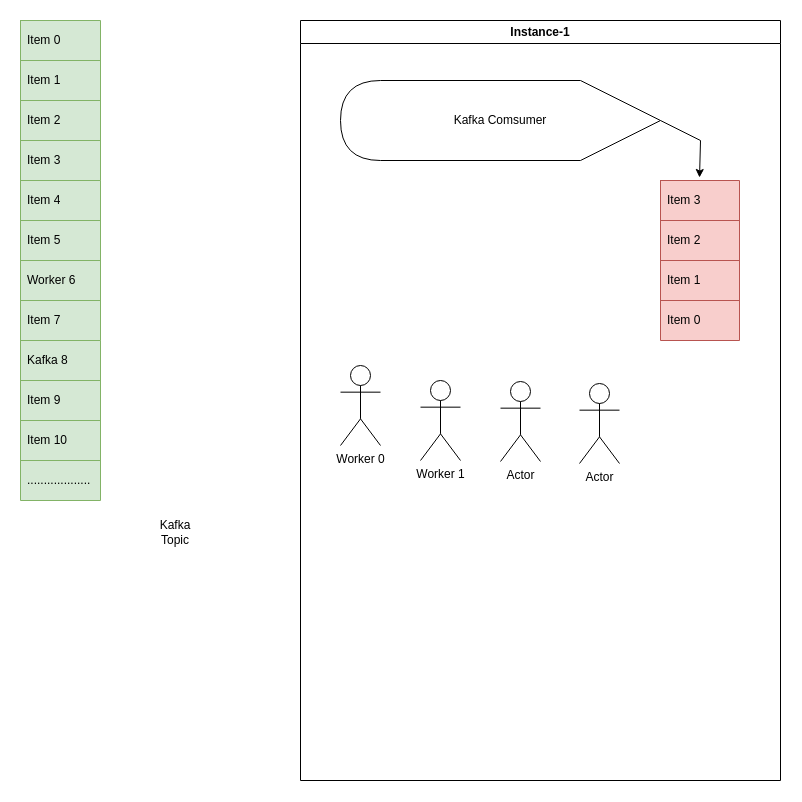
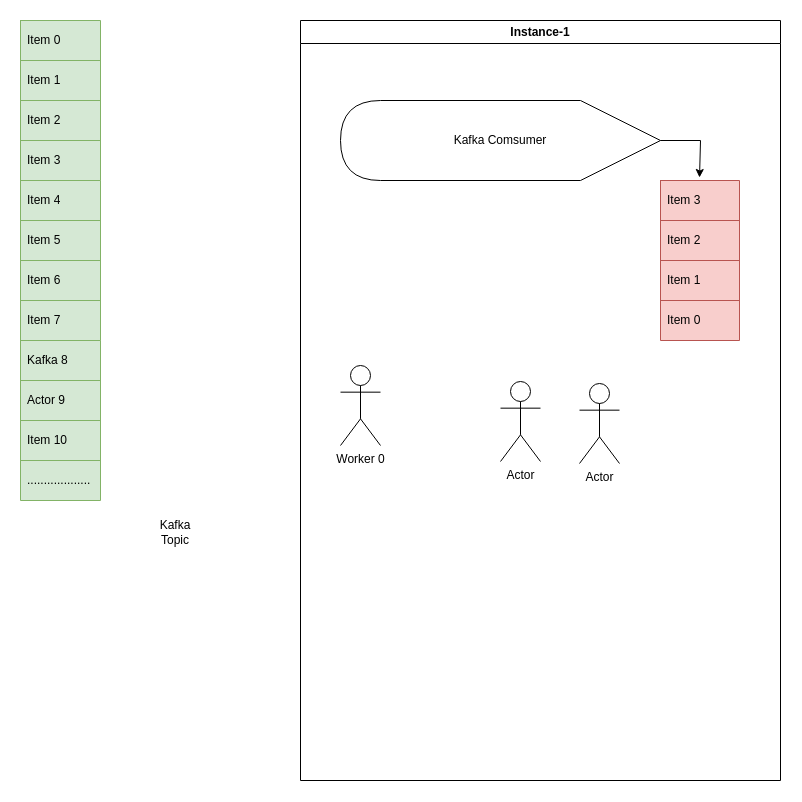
node "Kafka Comsumer": moved (501, 121) -> (501, 141)
node "Worker 6": label "Worker 6" -> "Item 6"
node "Item 9": label "Item 9" -> "Actor 9"
node "Worker 1": removed
